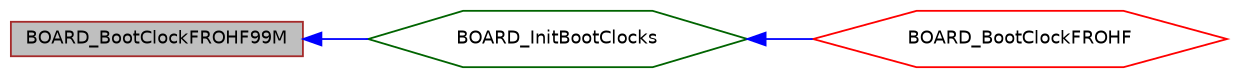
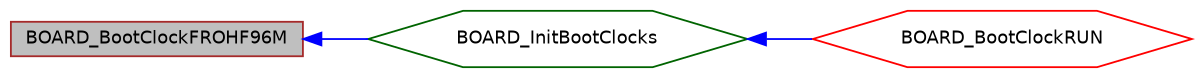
node "BOARD_BootClockFROHF99M": label "BOARD_BootClockFROHF99M" -> "BOARD_BootClockFROHF96M"
node "BOARD_BootClockFROHF": label "BOARD_BootClockFROHF" -> "BOARD_BootClockRUN"
